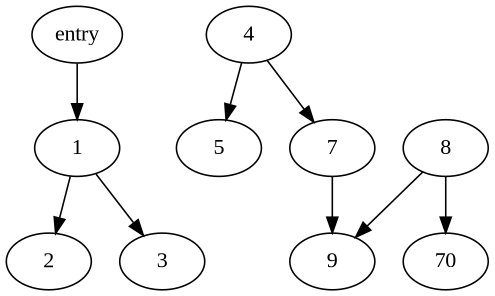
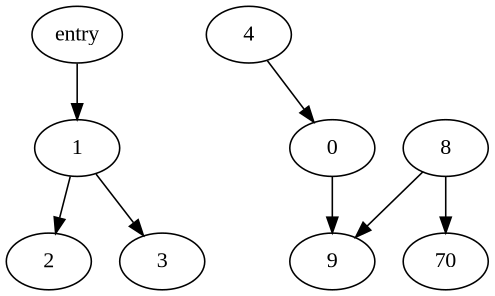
node "5": removed
node "7": label "7" -> "0"
